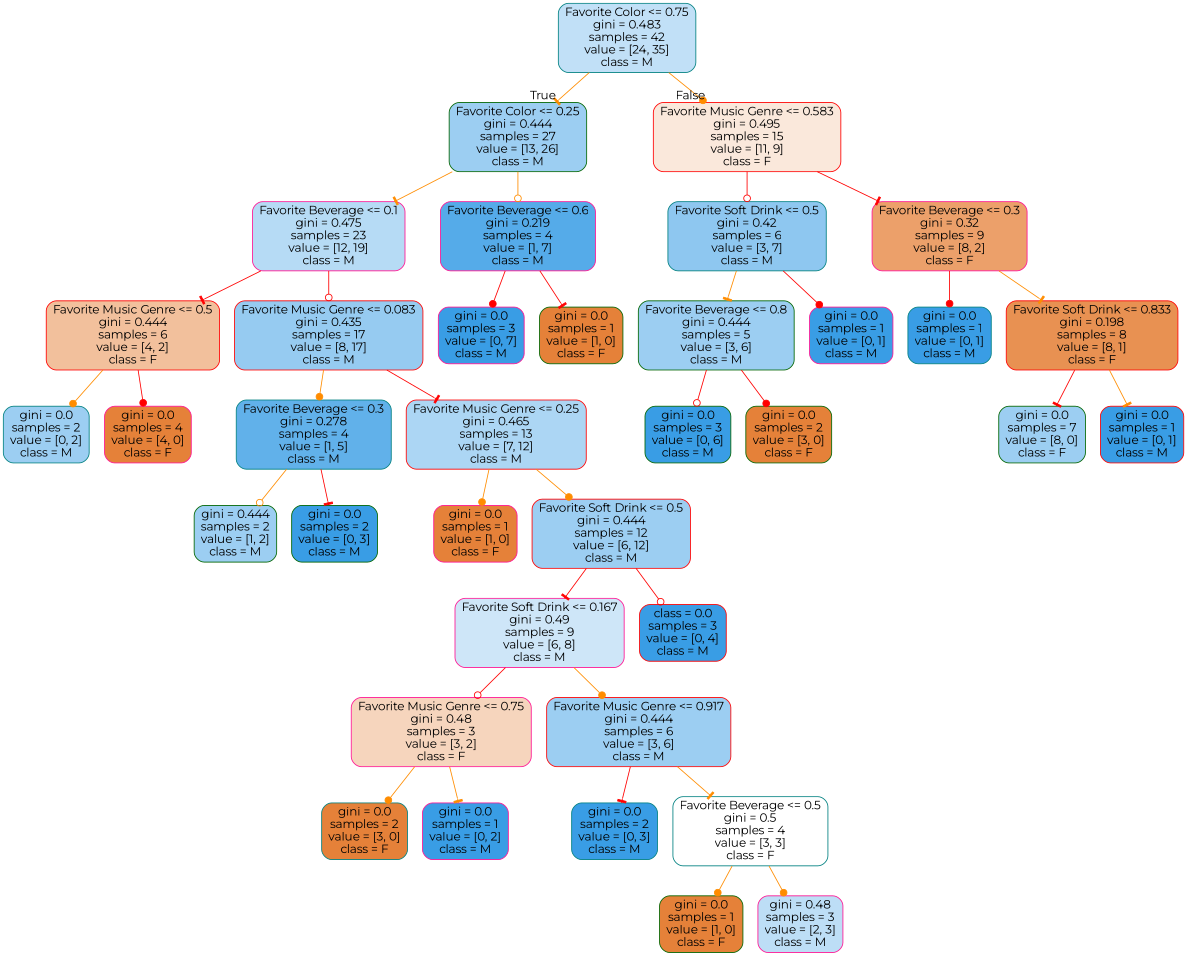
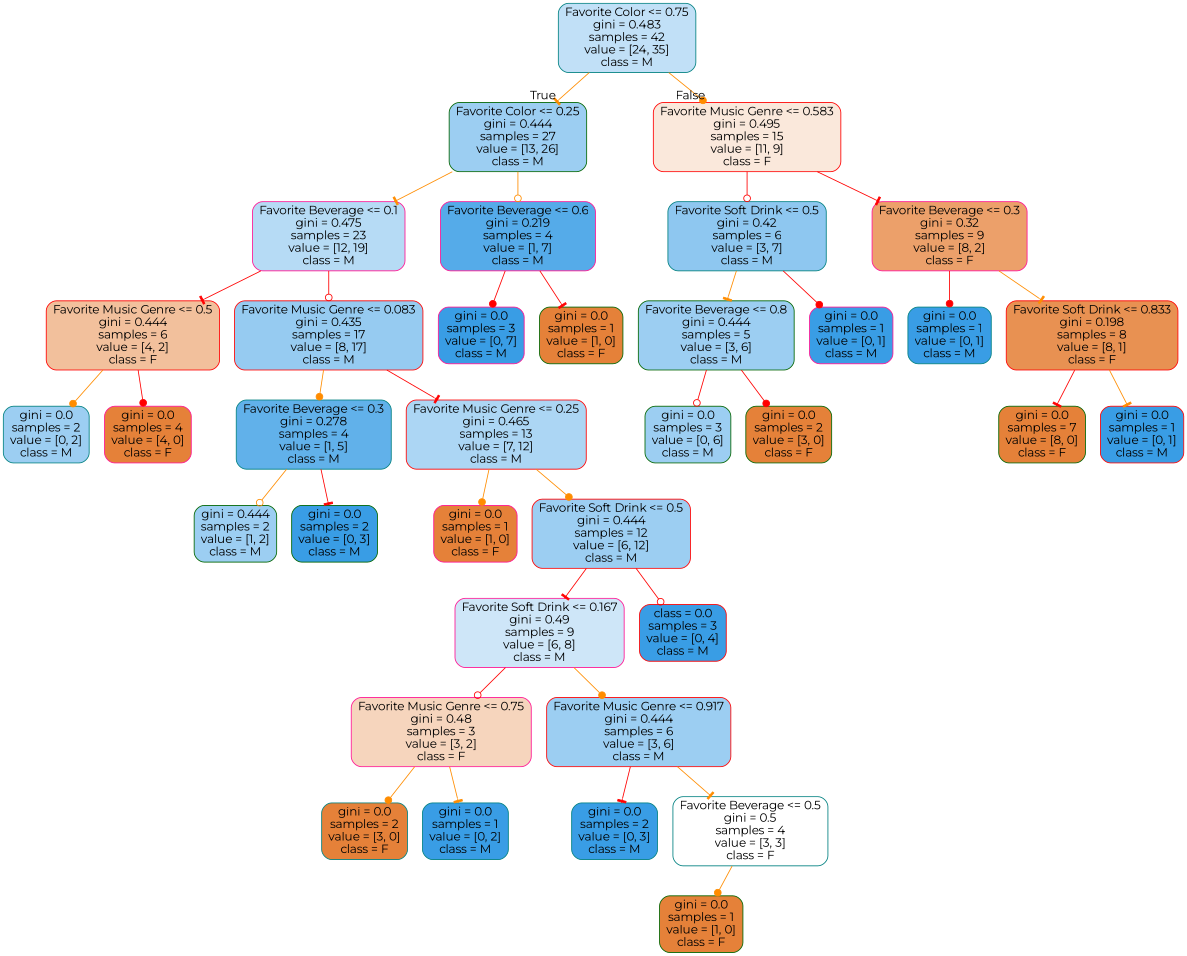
node "gini = 0.0 samples = 3 value = [0, 6] class = M": fillcolor #399de5 -> #9ccef2
node "gini = 0.0 samples = 7 value = [8, 0] class = F": fillcolor #9ccef2 -> #e58139
node "gini = 0.0 samples = 1 value = [0, 2] class = M": color deeppink -> teal
node "gini = 0.48 samples = 3 value = [2, 3] class = M": removed
